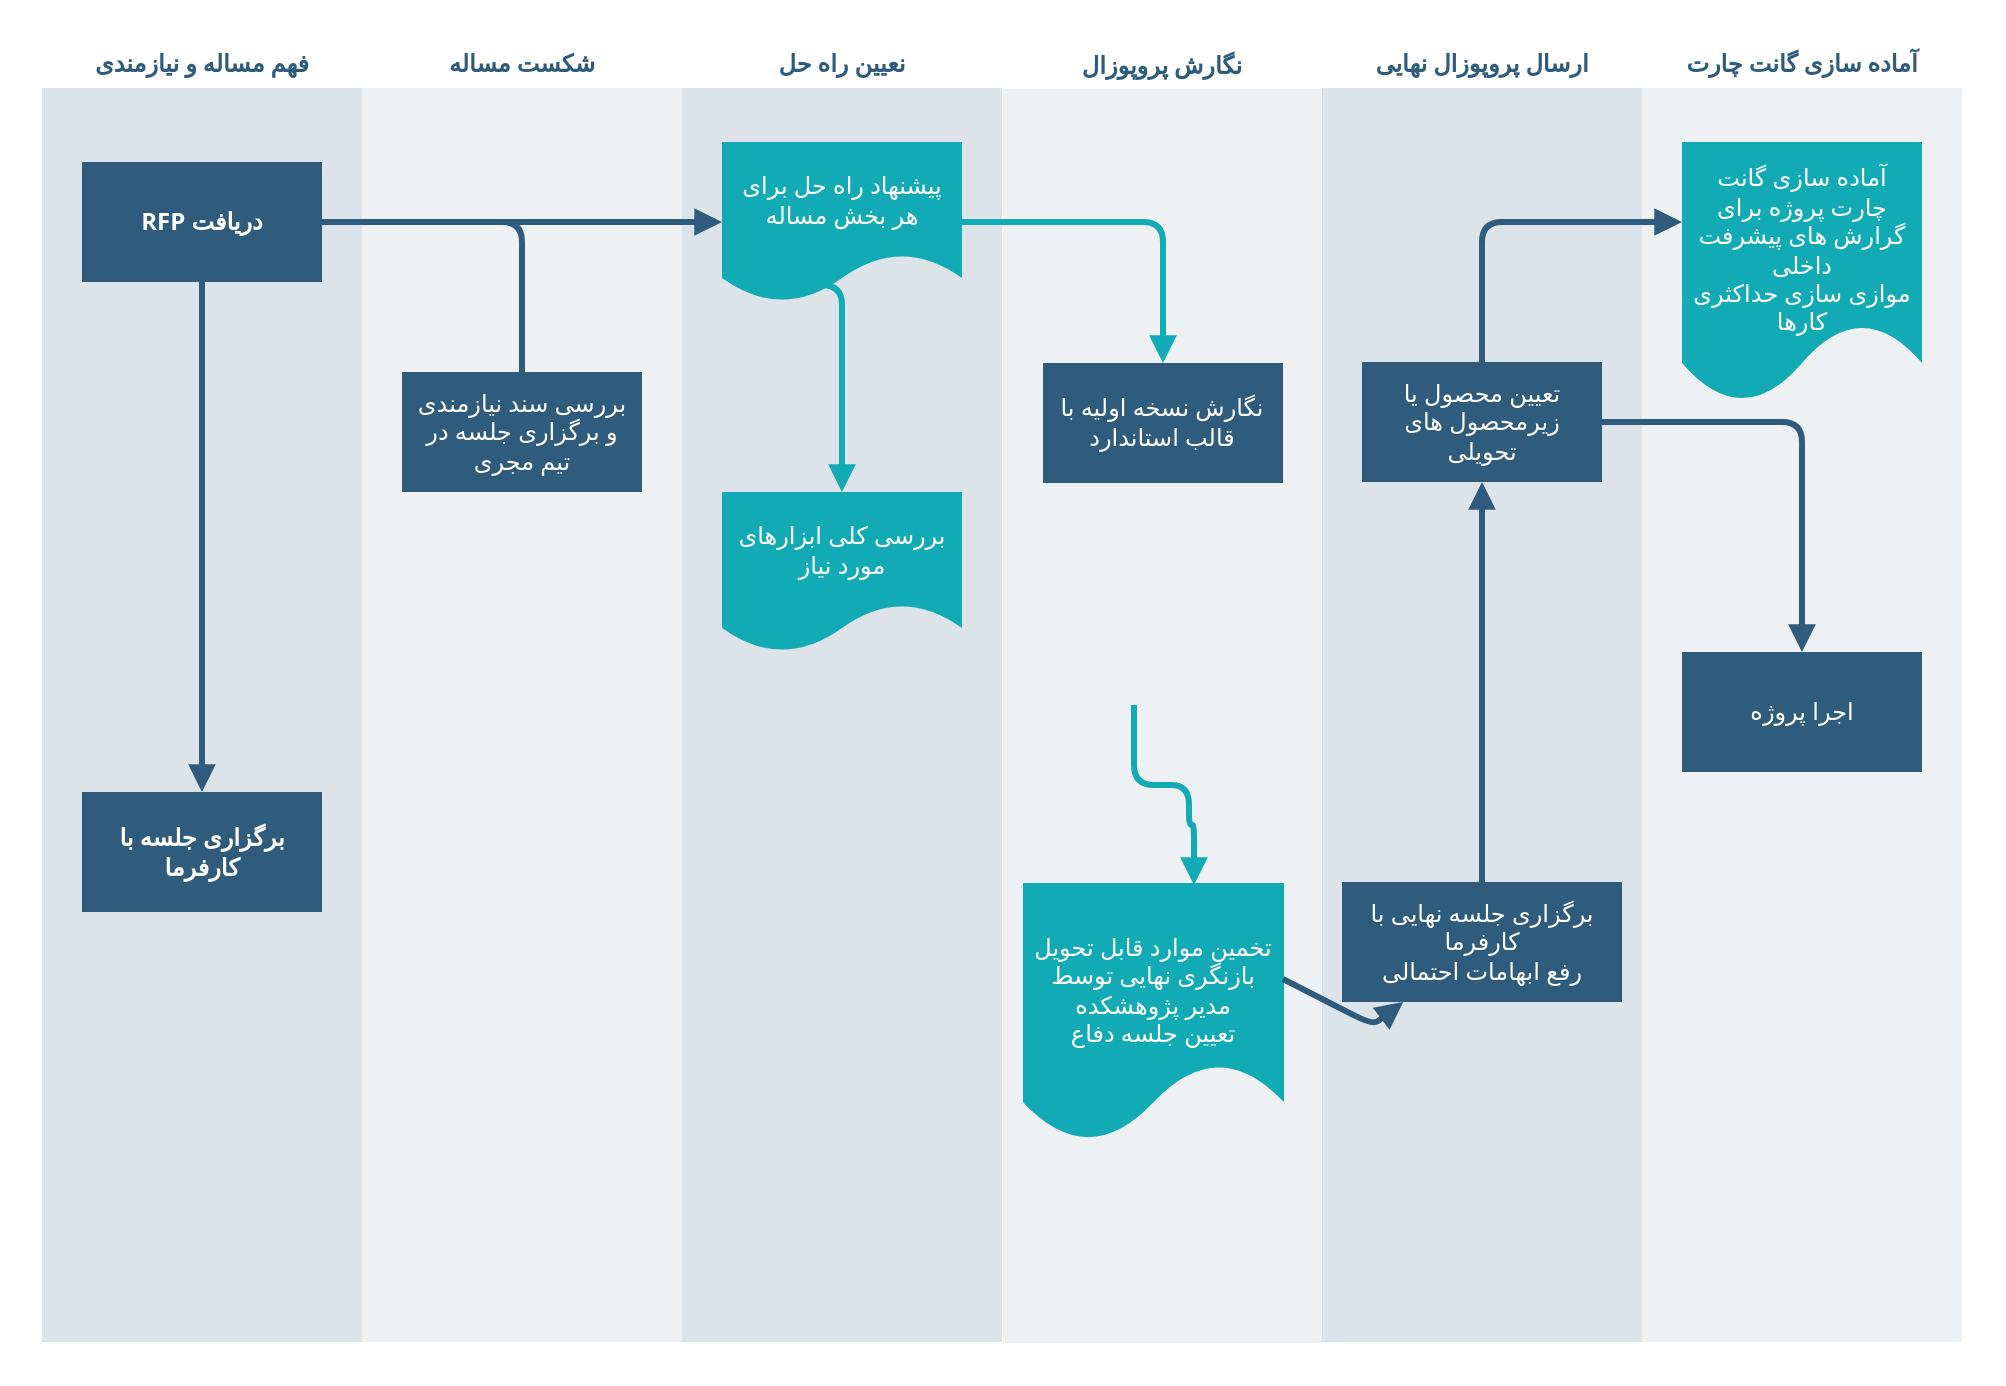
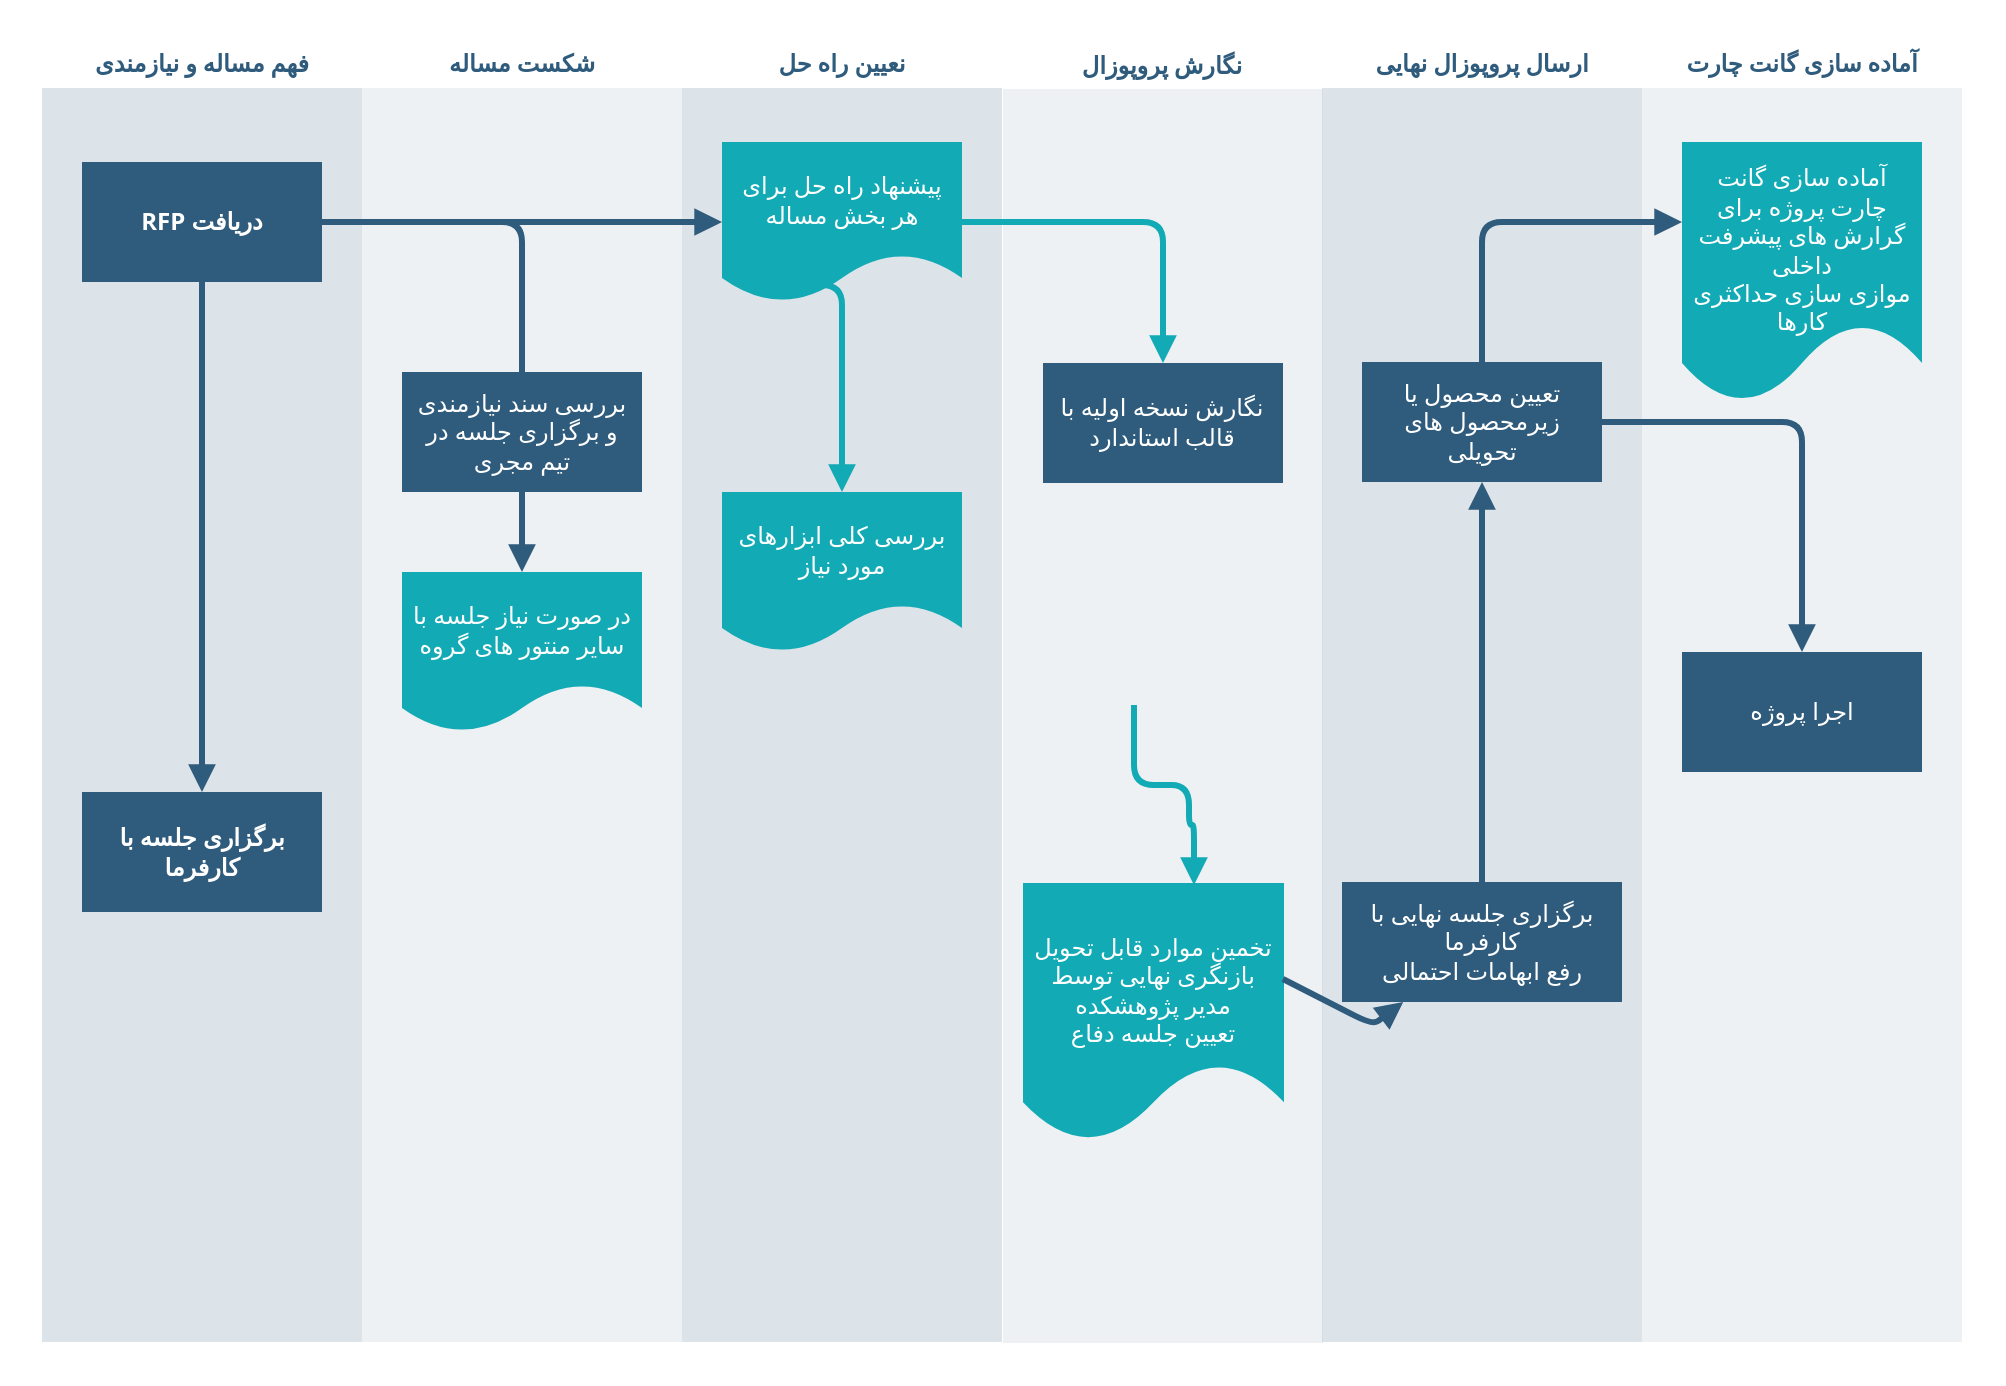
edge "بررسی سند نیازمندی و برگزاری جلسه در تیم مجری" -> "در صورت نیاز جلسه با سایر منتور های گروه": added
node "در صورت نیاز جلسه با سایر منتور های گروه": added
